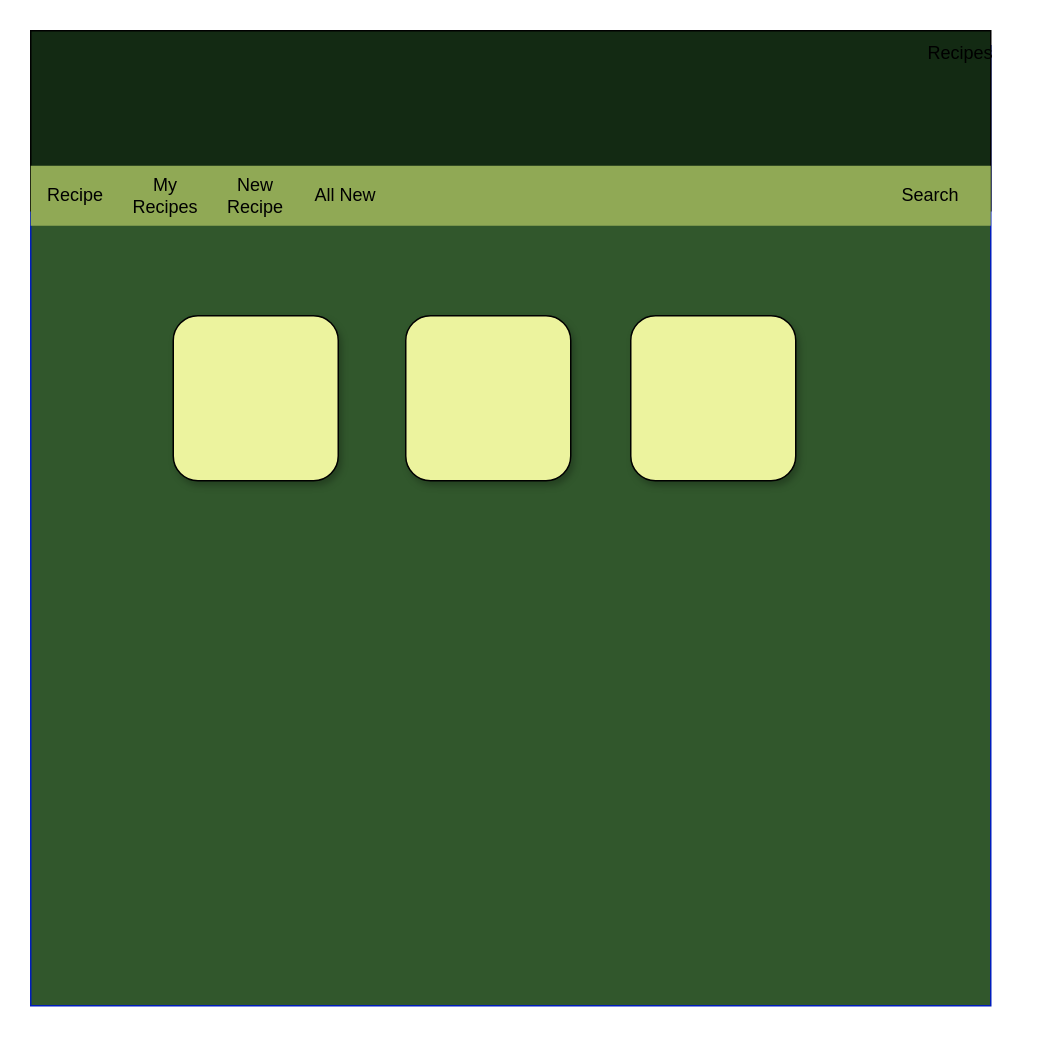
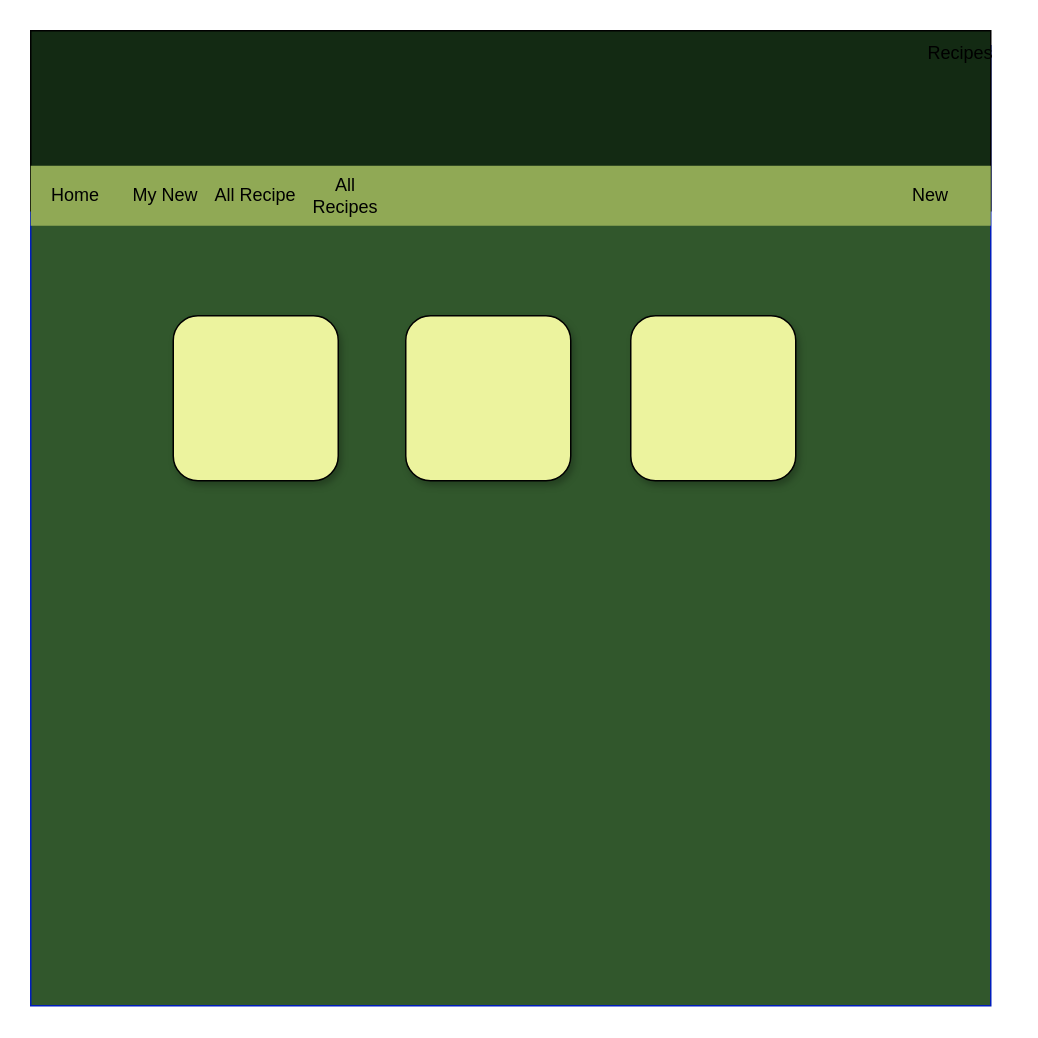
node "Recipe": label "Recipe" -> "Home"
node "My Recipes": label "My Recipes" -> "My New"
node "New Recipe": label "New Recipe" -> "All Recipe"
node "All New": label "All New" -> "All Recipes"
node "Search": label "Search" -> "New"
